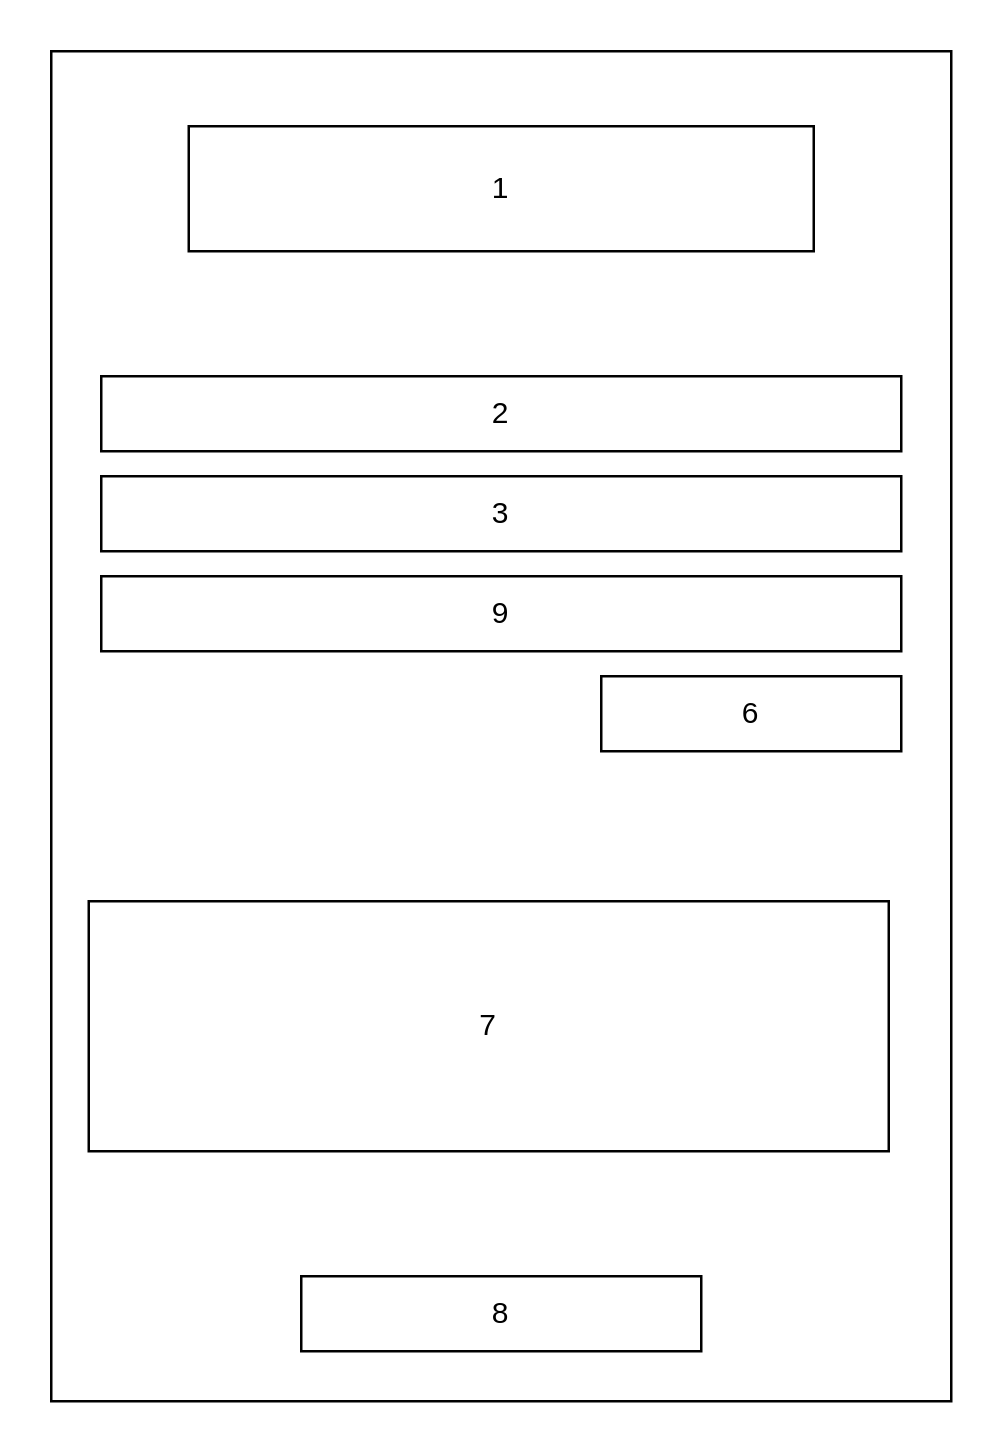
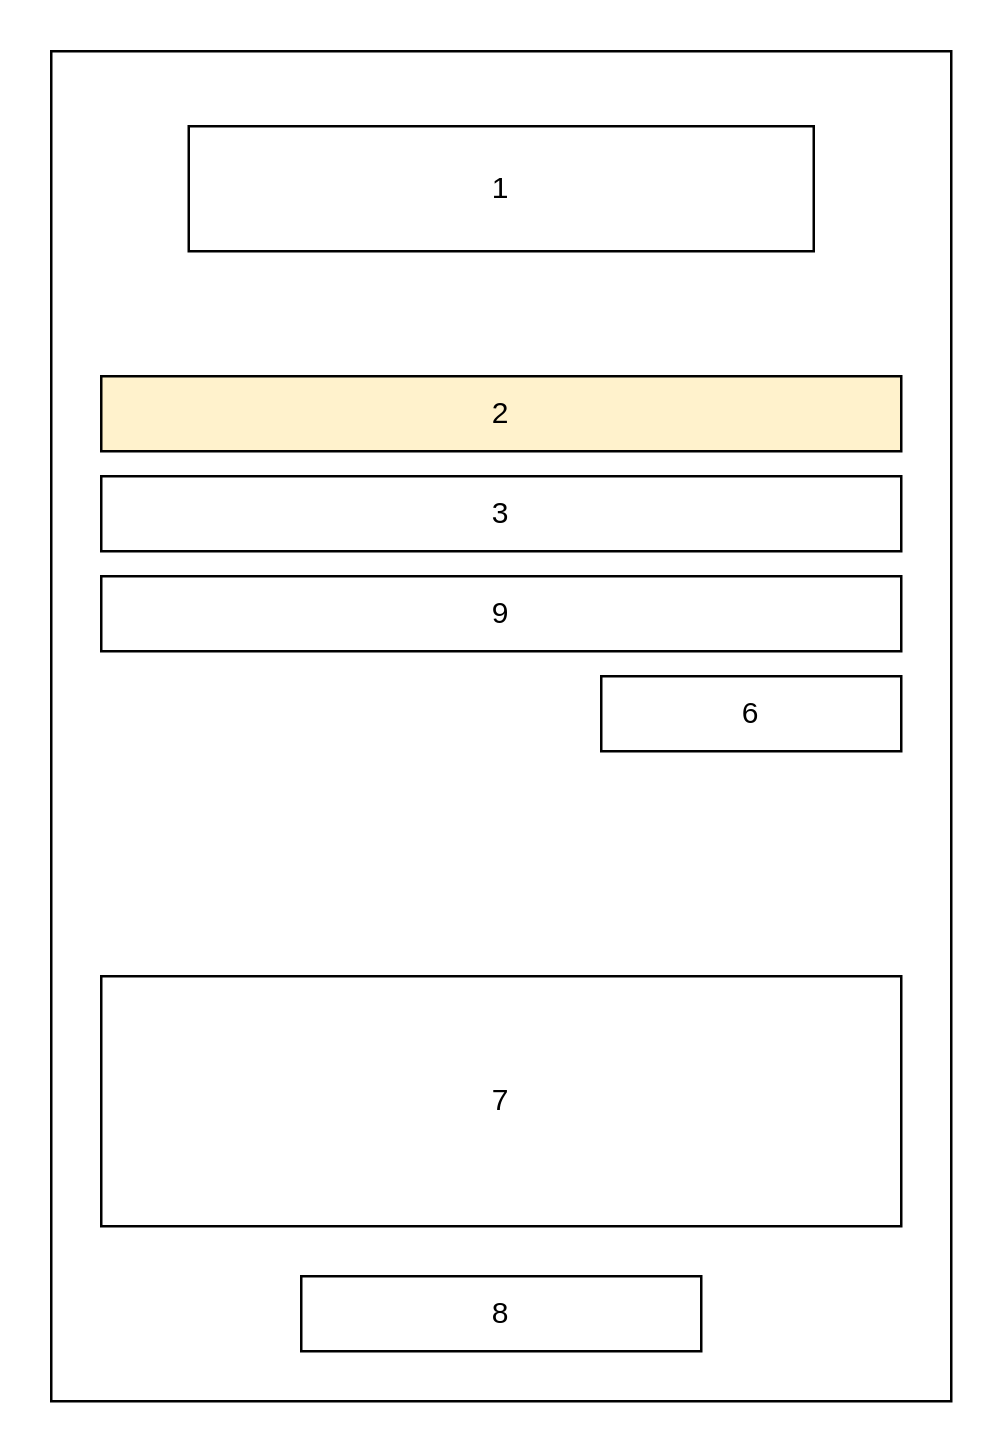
node "2": fillcolor #ffffff -> #fff2cc
node "7": moved (489, 1026) -> (501, 1101)
